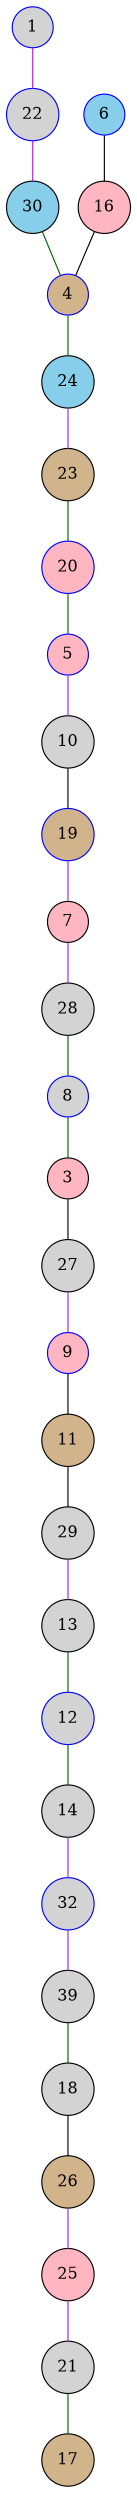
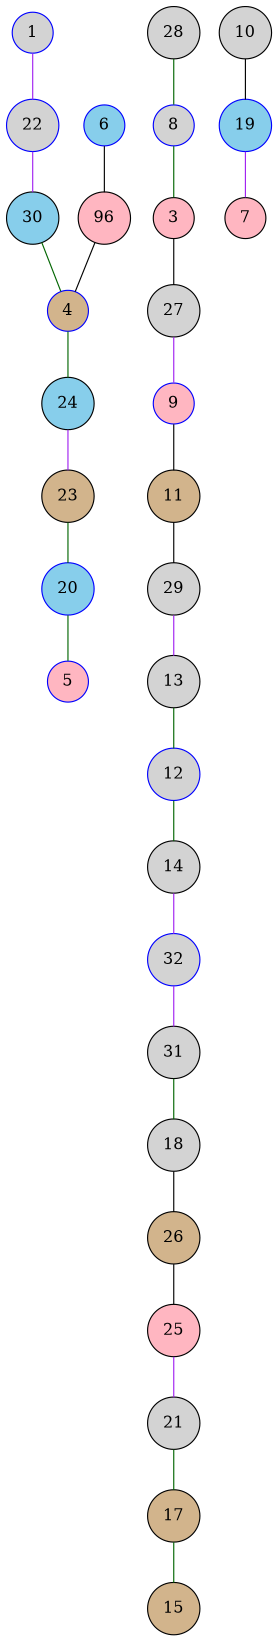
node "16": label "16" -> "96"
node "20": fillcolor lightpink -> skyblue
edge "5" -- "10": removed
node "19": fillcolor tan -> skyblue
edge "7" -- "28": removed
node "15": added
node "39": label "39" -> "31"
edge "26" -- "25": color purple -> black
